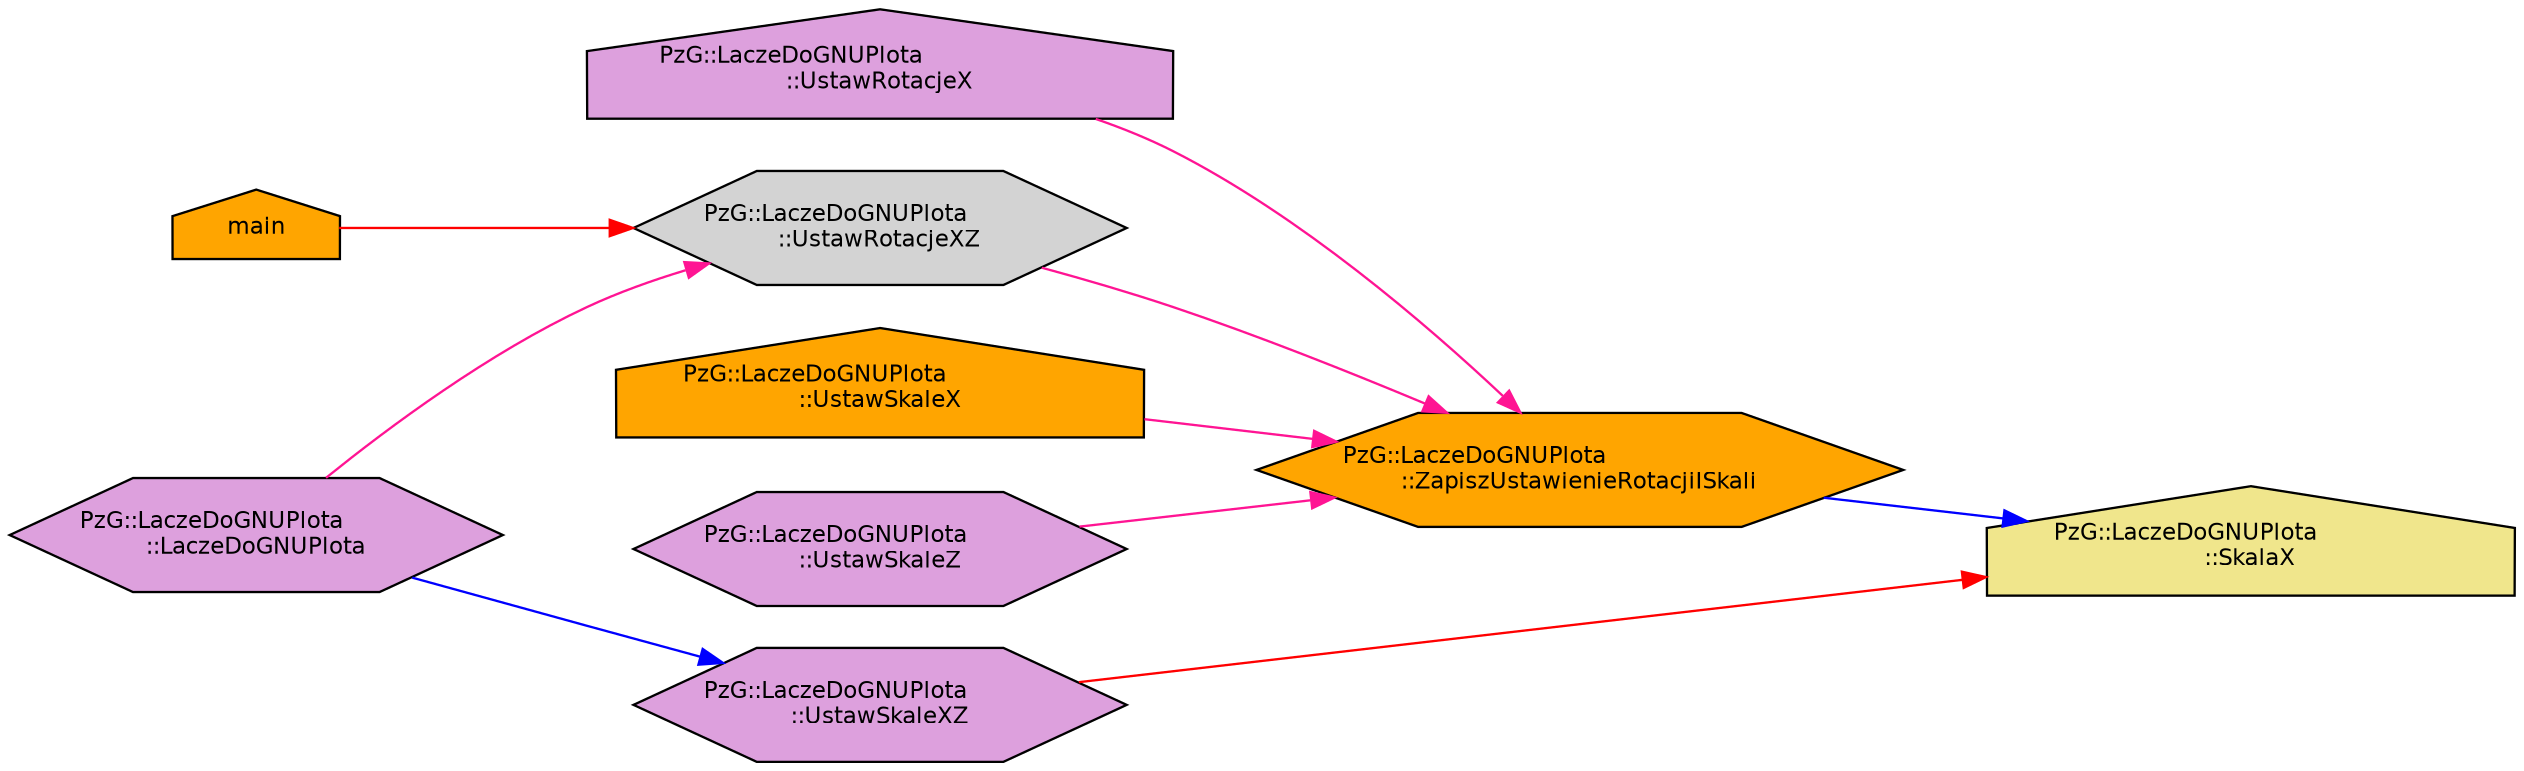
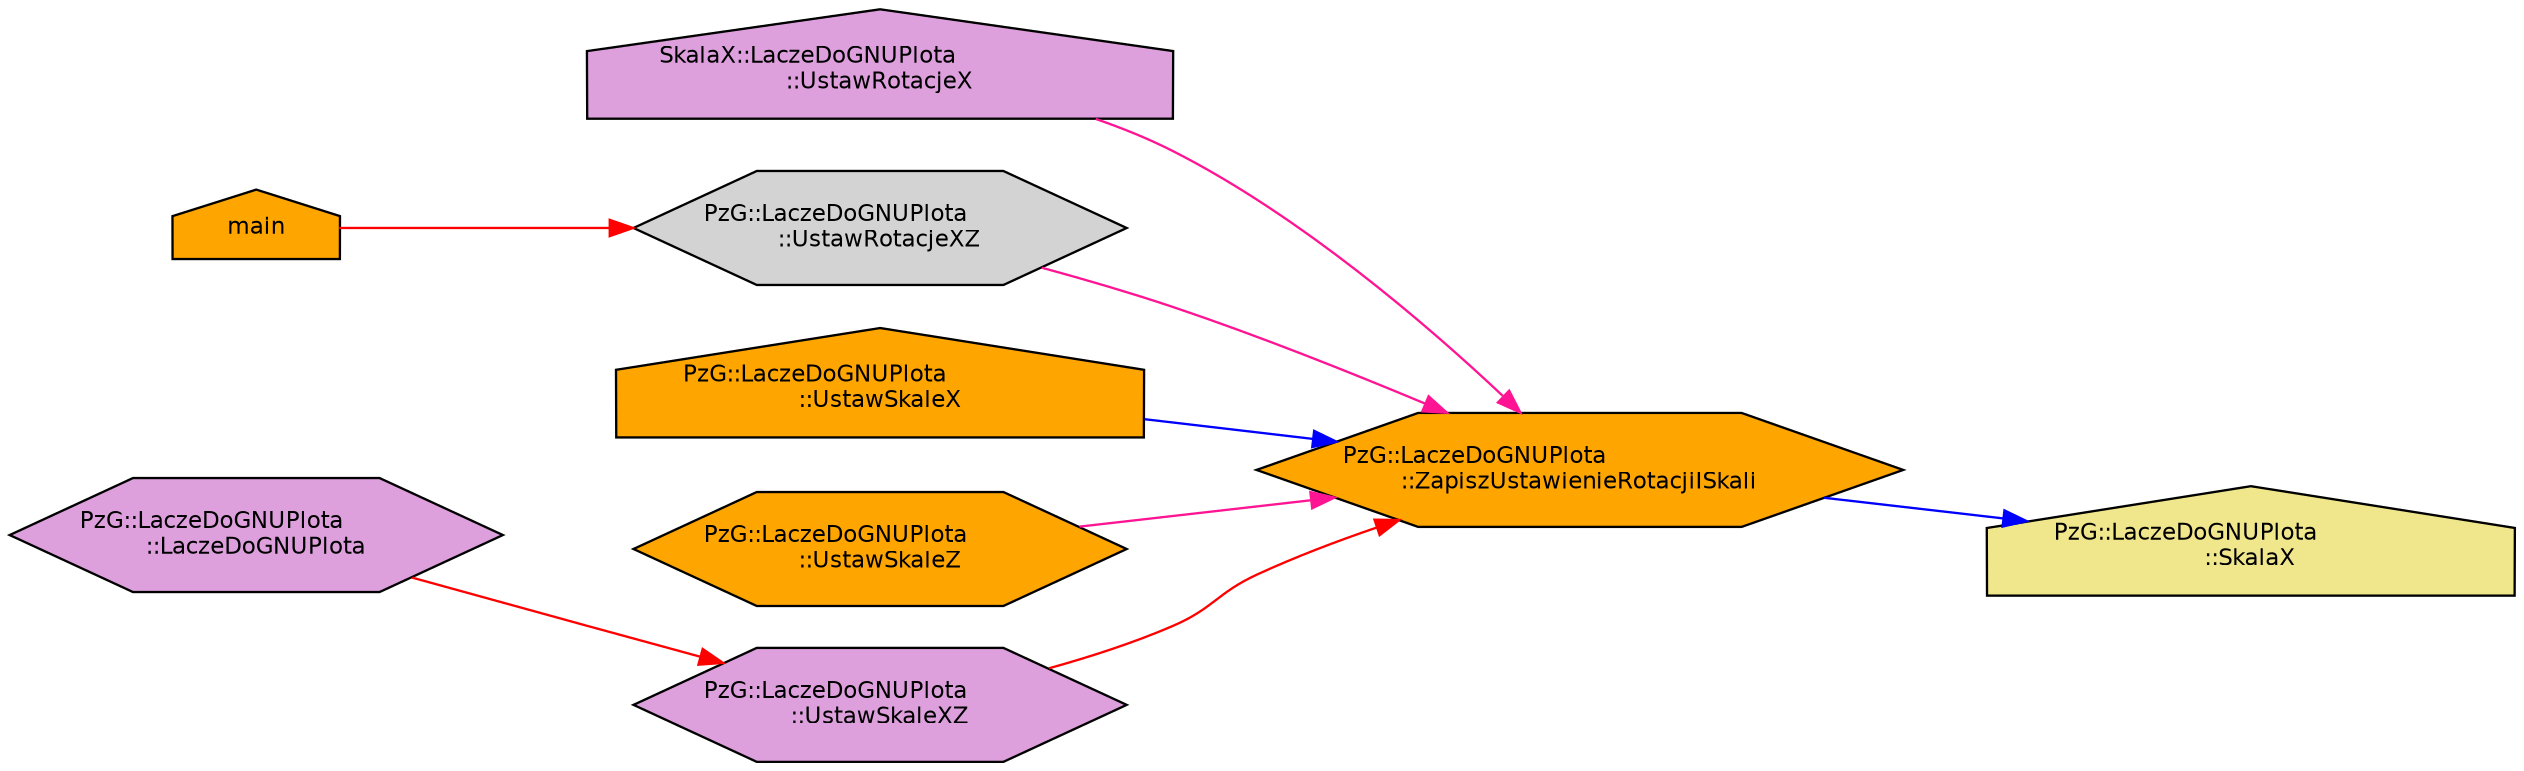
node "PzG::LaczeDoGNUPlota ::UstawRotacjeX": label "PzG::LaczeDoGNUPlota ::UstawRotacjeX" -> "SkalaX::LaczeDoGNUPlota ::UstawRotacjeX"
edge "PzG::LaczeDoGNUPlota ::LaczeDoGNUPlota" -> "PzG::LaczeDoGNUPlota ::UstawRotacjeXZ": removed
edge "PzG::LaczeDoGNUPlota ::UstawSkaleX" -> "PzG::LaczeDoGNUPlota ::ZapiszUstawienieRotacjiISkali": color deeppink -> blue
node "PzG::LaczeDoGNUPlota ::UstawSkaleZ": fillcolor plum -> orange
edge "PzG::LaczeDoGNUPlota ::LaczeDoGNUPlota" -> "PzG::LaczeDoGNUPlota ::UstawSkaleXZ": color blue -> red
edge "PzG::LaczeDoGNUPlota ::UstawSkaleXZ" -> "PzG::LaczeDoGNUPlota ::SkalaX": now "PzG::LaczeDoGNUPlota ::UstawSkaleXZ" -> "PzG::LaczeDoGNUPlota ::ZapiszUstawienieRotacjiISkali"
